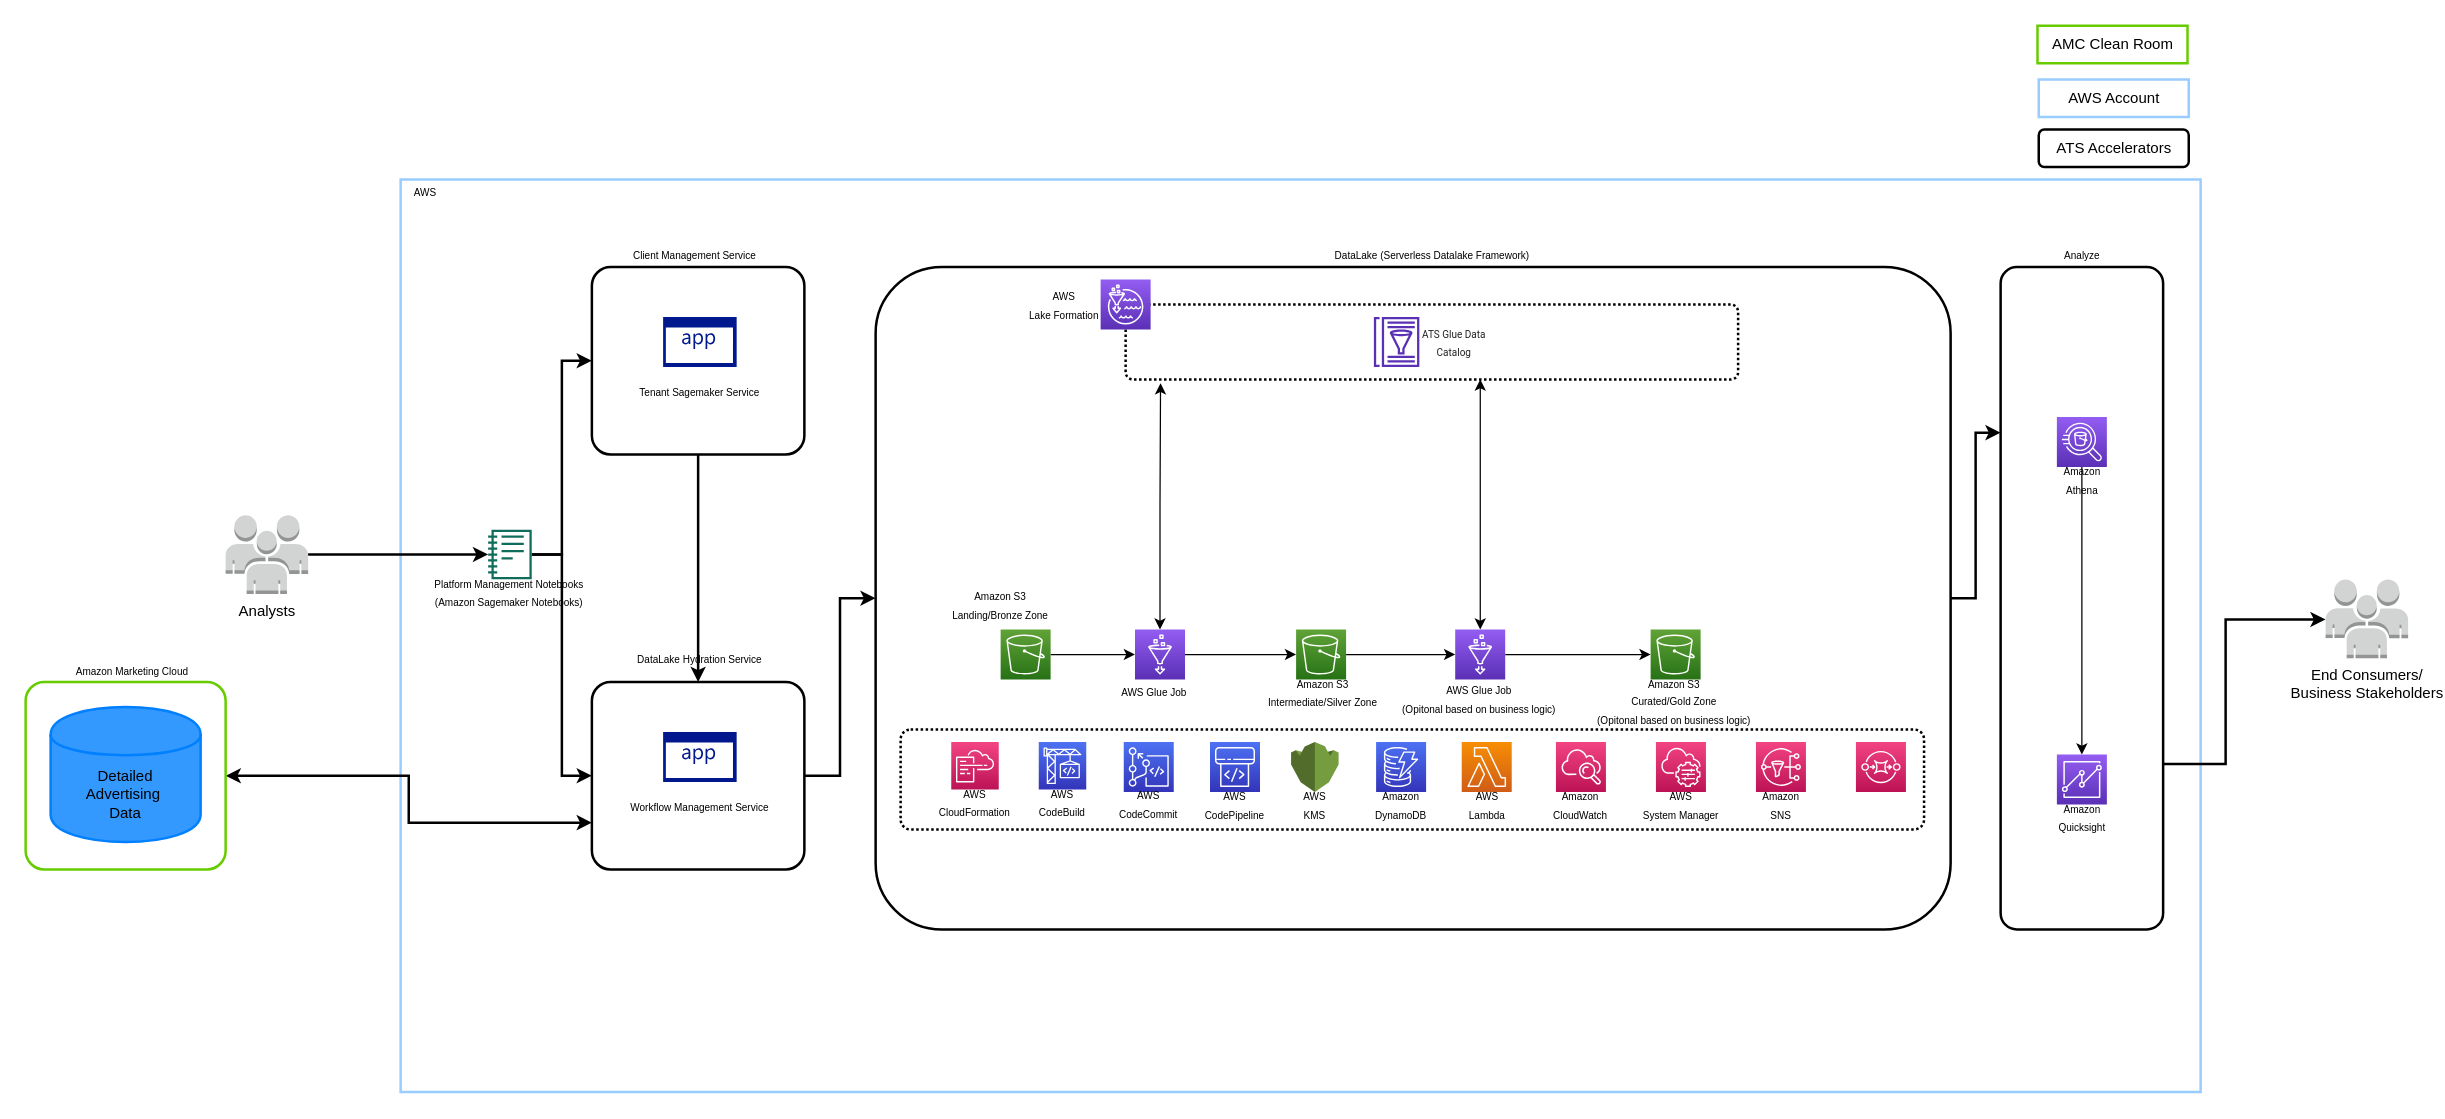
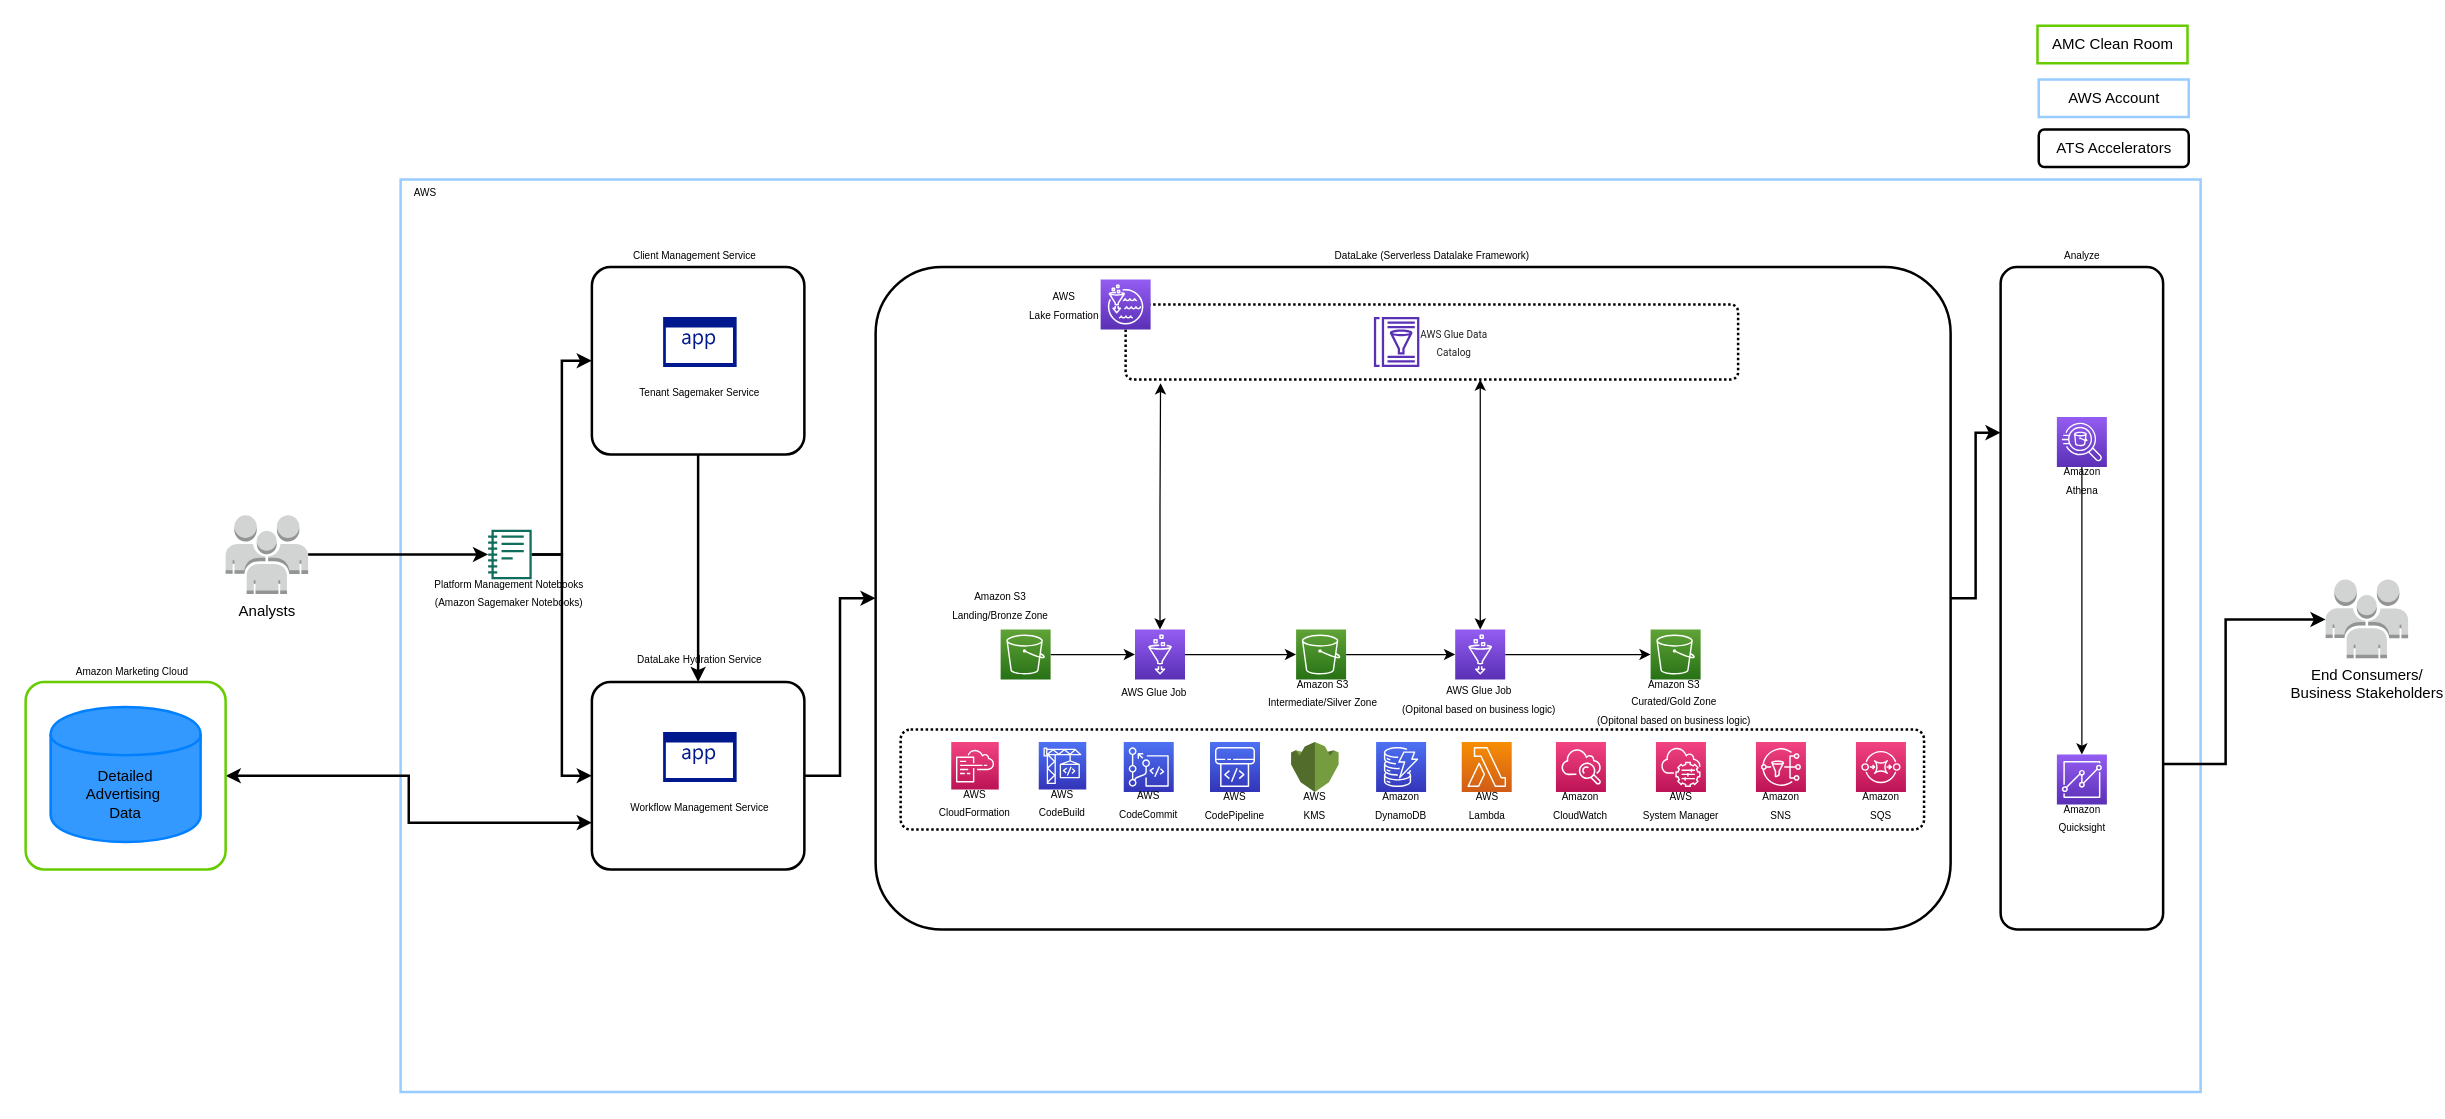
node "ATS Glue Data Catalog": label "ATS Glue Data Catalog" -> "AWS Glue Data Catalog"
node "Amazon SQS": added
